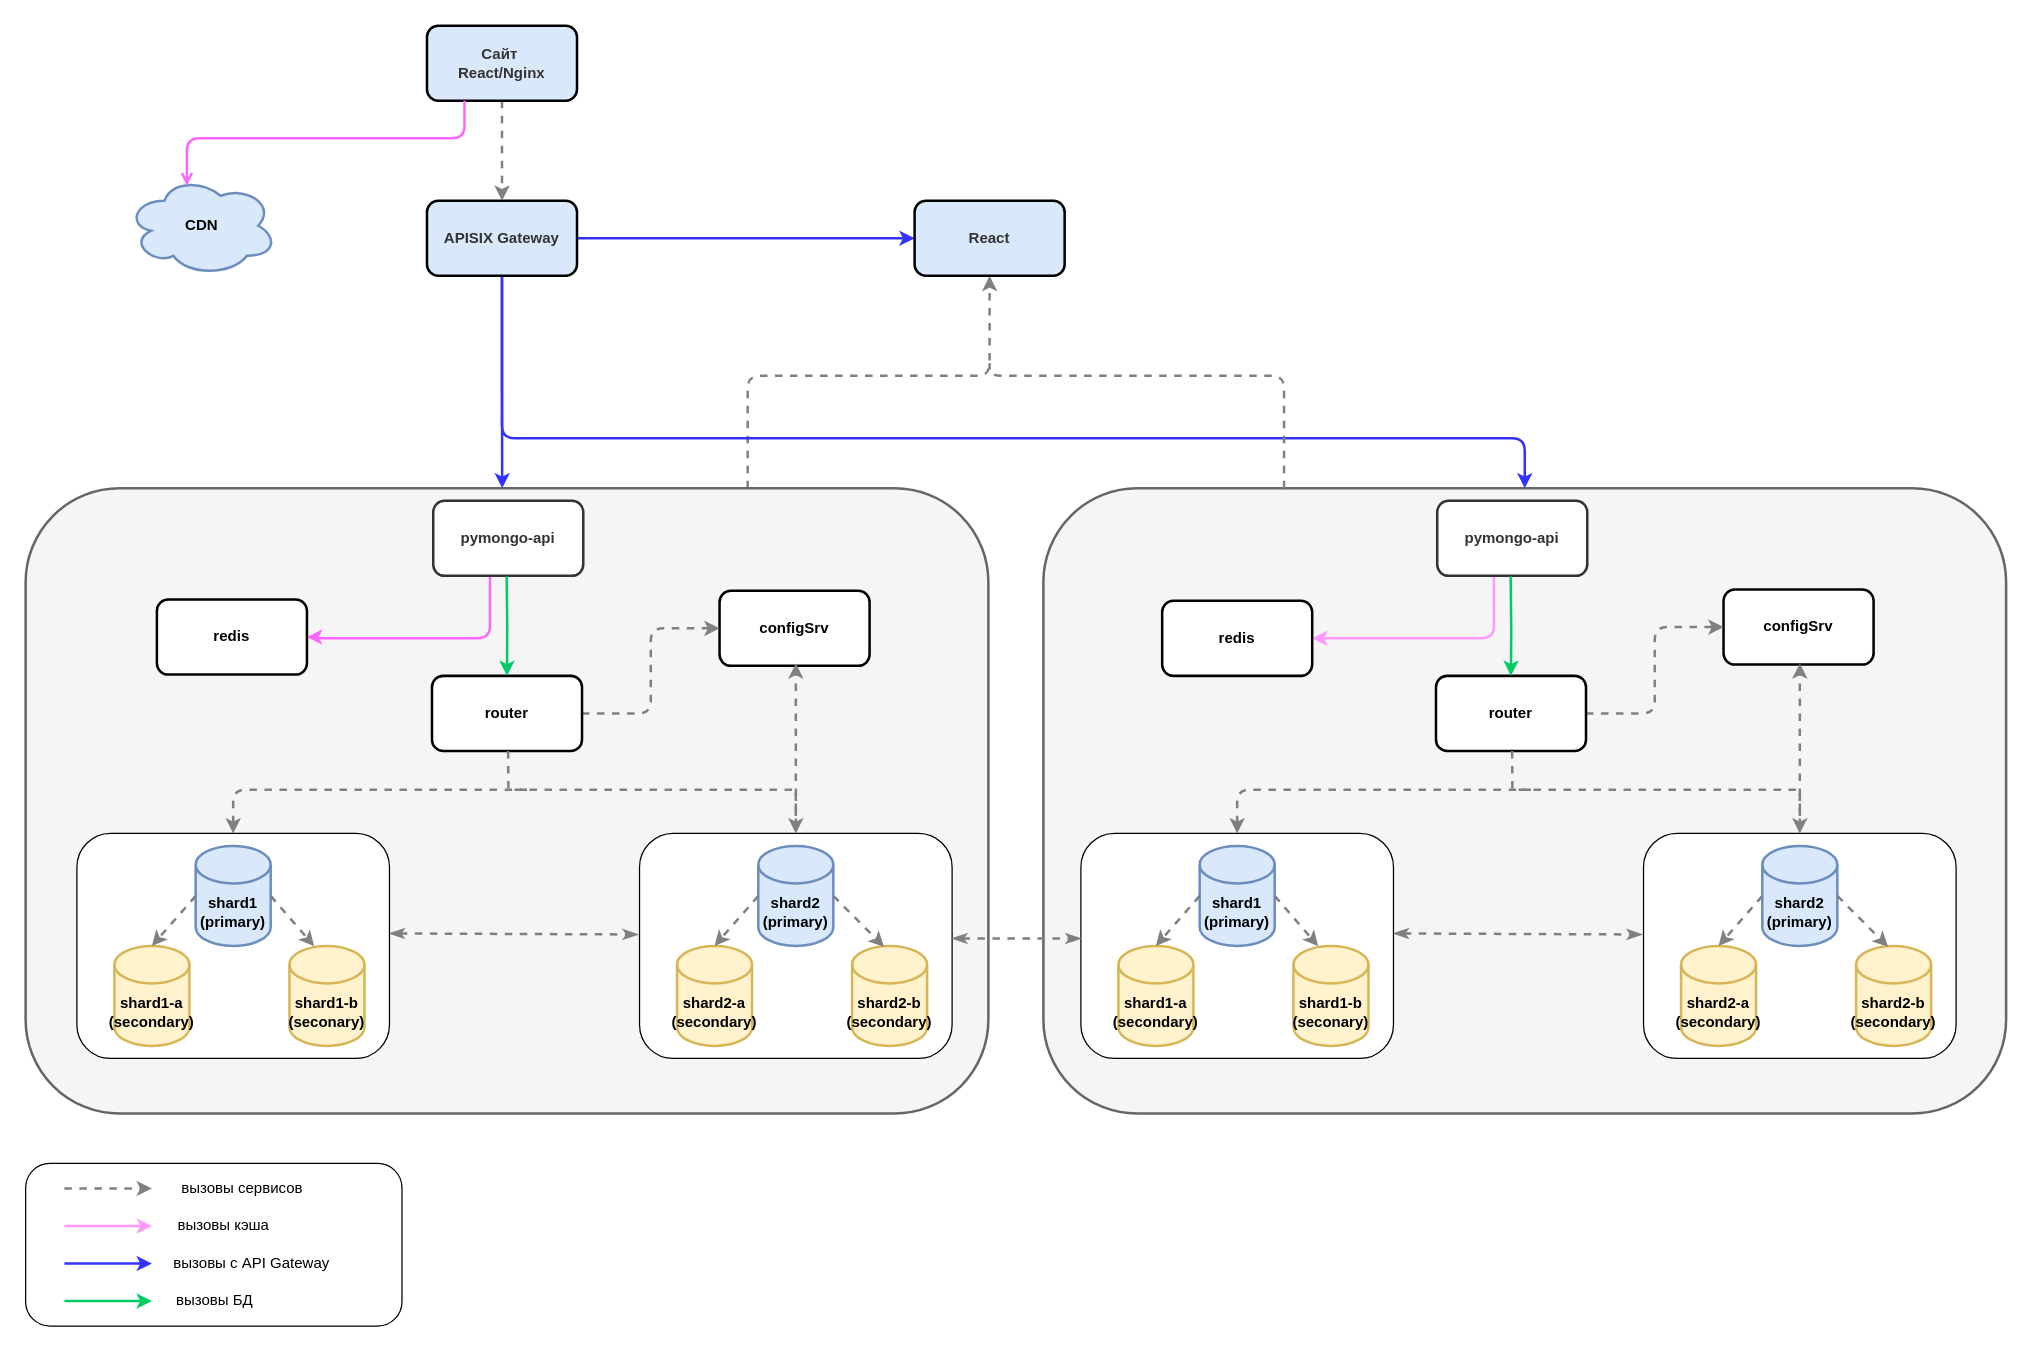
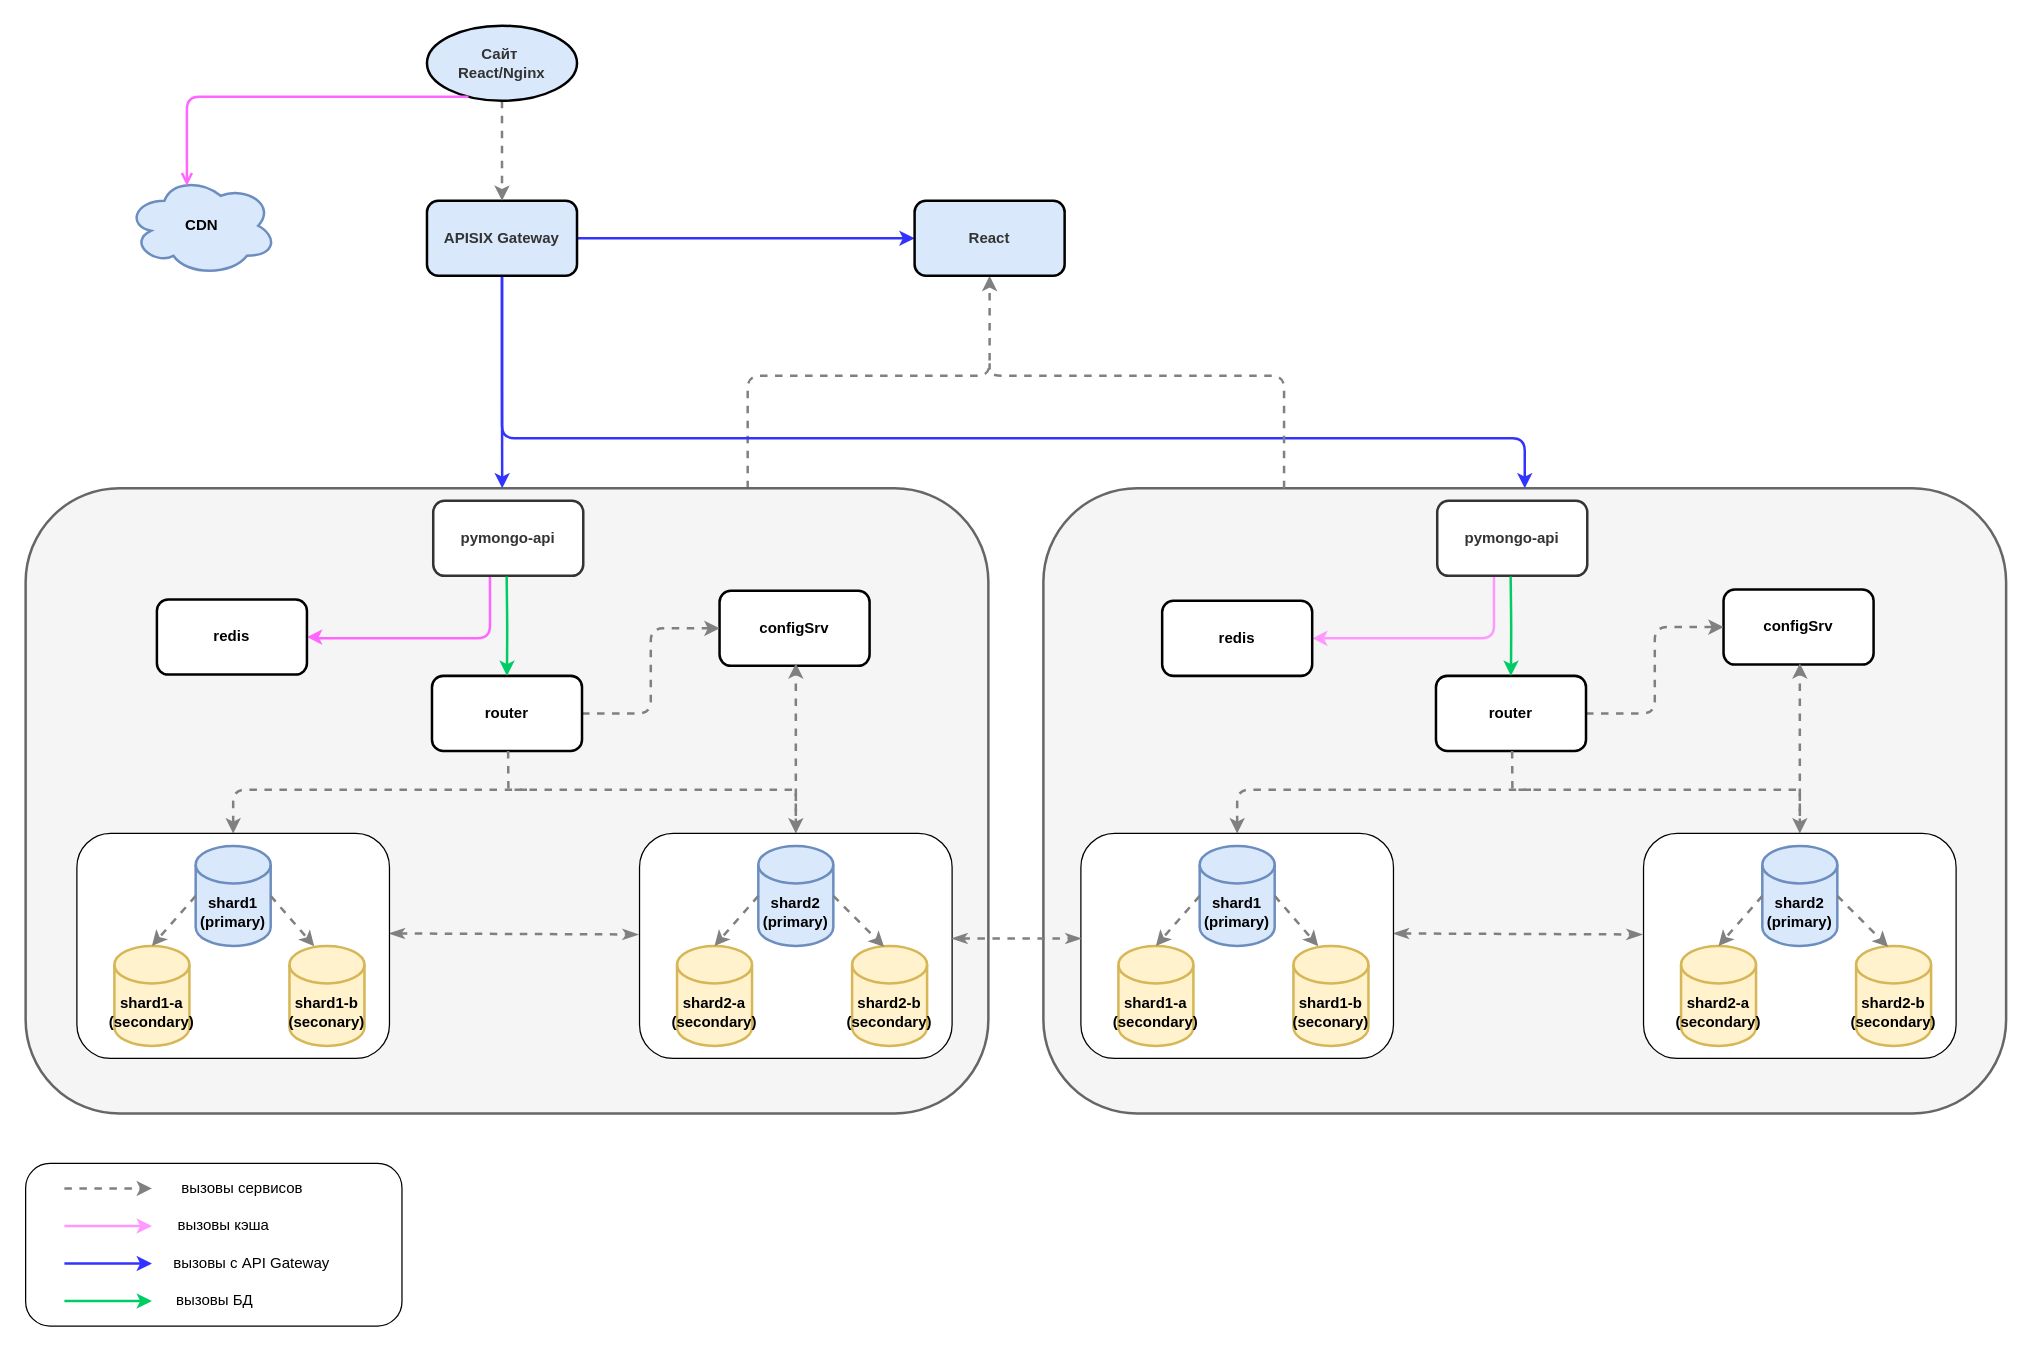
node "Сайт React/Nginx": shape rounded rectangle -> ellipse
